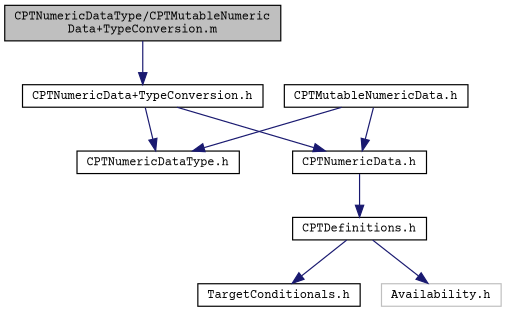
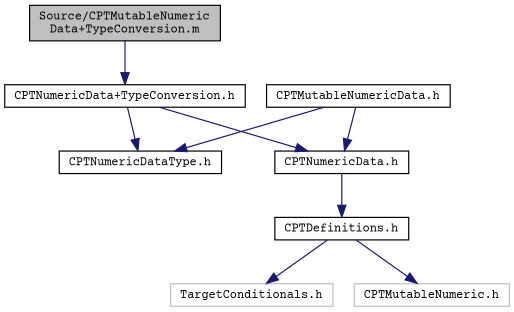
node "CPTNumericDataType/CPTMutableNumeric Data+TypeConversion.m": label "CPTNumericDataType/CPTMutableNumeric Data+TypeConversion.m" -> "Source/CPTMutableNumeric Data+TypeConversion.m"
node "TargetConditionals.h": color black -> grey75
node "Availability.h": label "Availability.h" -> "CPTMutableNumeric.h"
